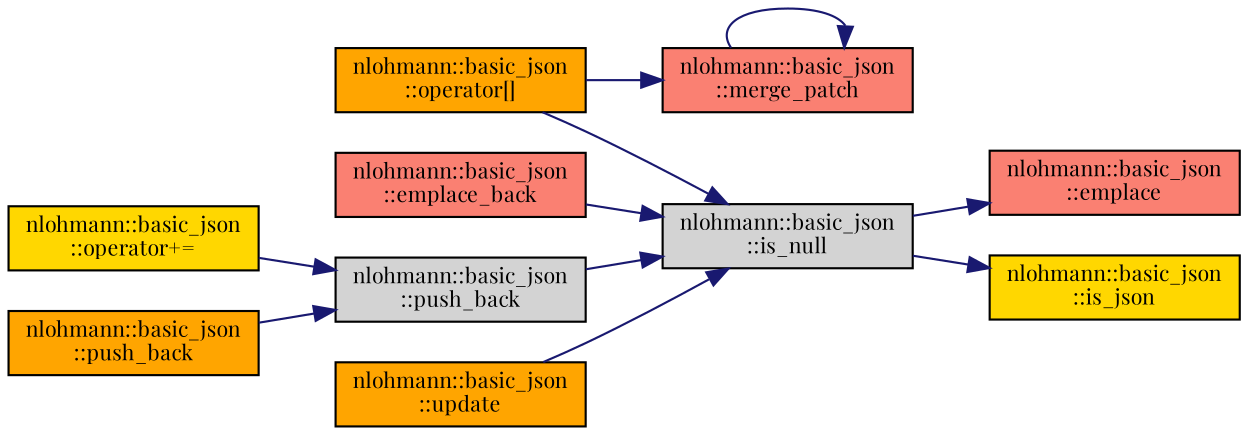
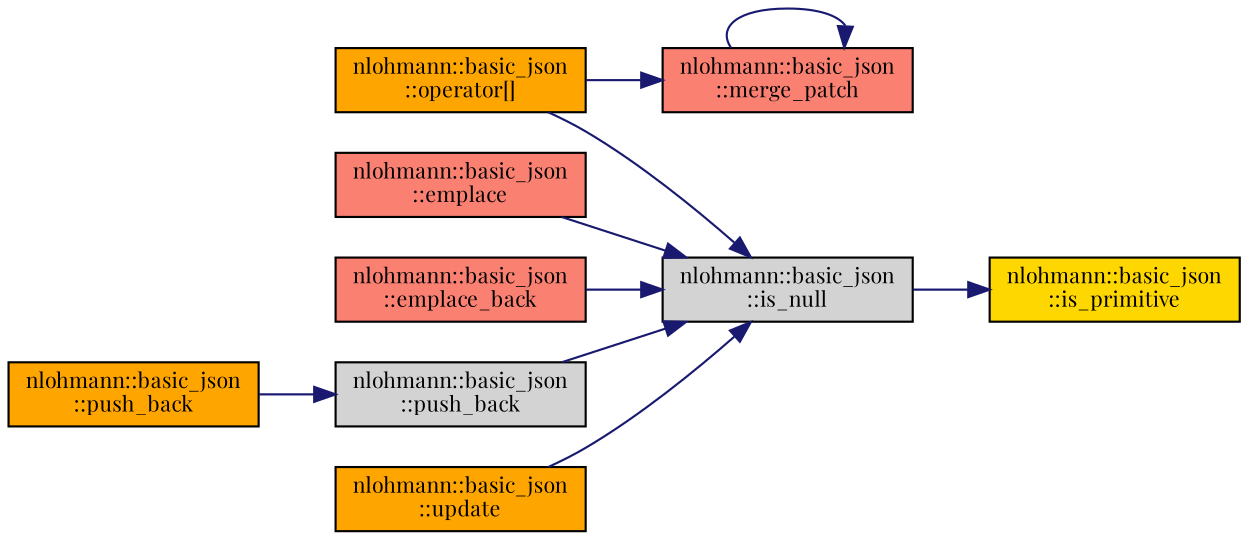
edge "nlohmann::basic_json ::is_null" -> "nlohmann::basic_json ::emplace": reversed
node "nlohmann::basic_json ::operator+=": removed
node "nlohmann::basic_json ::is_json": label "nlohmann::basic_json ::is_json" -> "nlohmann::basic_json ::is_primitive"
